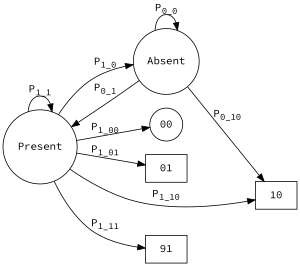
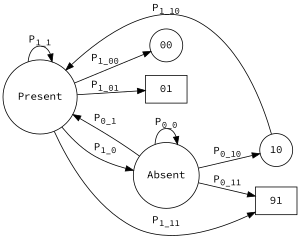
edge "Absent" -> "91": added, label "P 0_11"
node "10": shape box -> circle
edge "Present" -> "10": reversed
